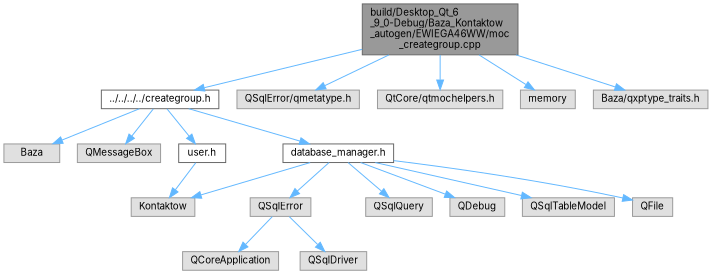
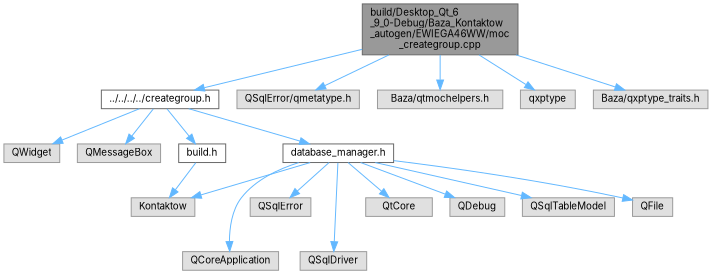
node "QtCore/qtmochelpers.h": label "QtCore/qtmochelpers.h" -> "Baza/qtmochelpers.h"
node "memory": label "memory" -> "qxptype"
node "Baza": label "Baza" -> "QWidget"
node "user.h": label "user.h" -> "build.h"
node "QSqlQuery": label "QSqlQuery" -> "QtCore"
edge "QSqlError" -> "QCoreApplication": now "database_manager.h" -> "QCoreApplication"
edge "QSqlError" -> "QSqlDriver": now "database_manager.h" -> "QSqlDriver"
